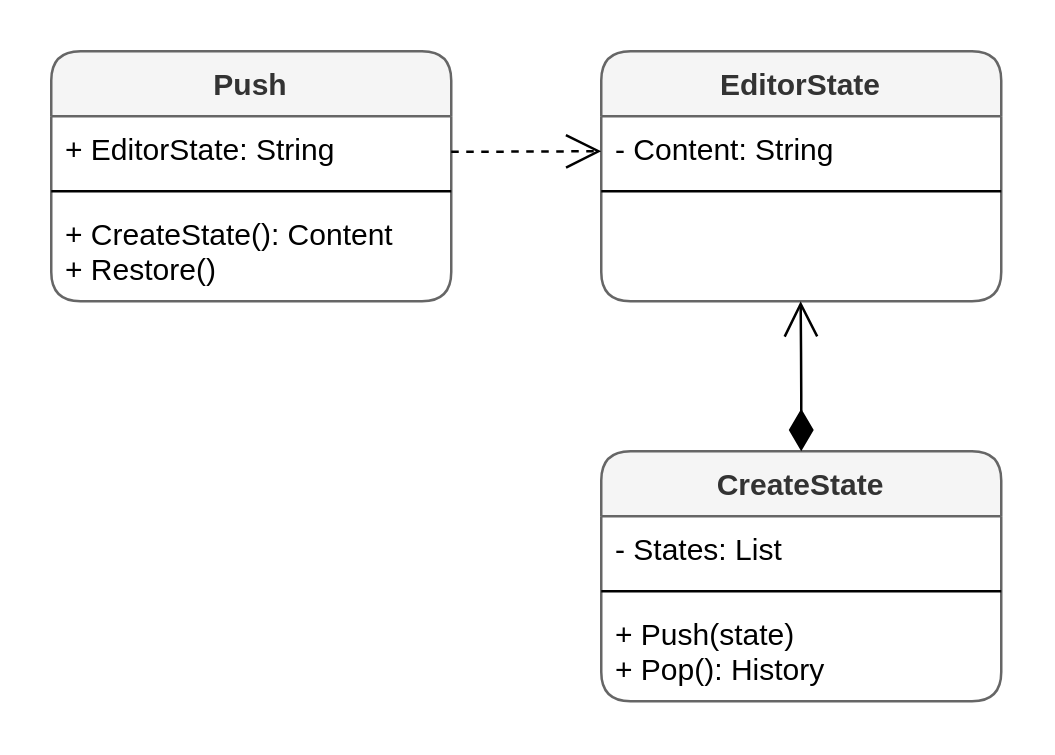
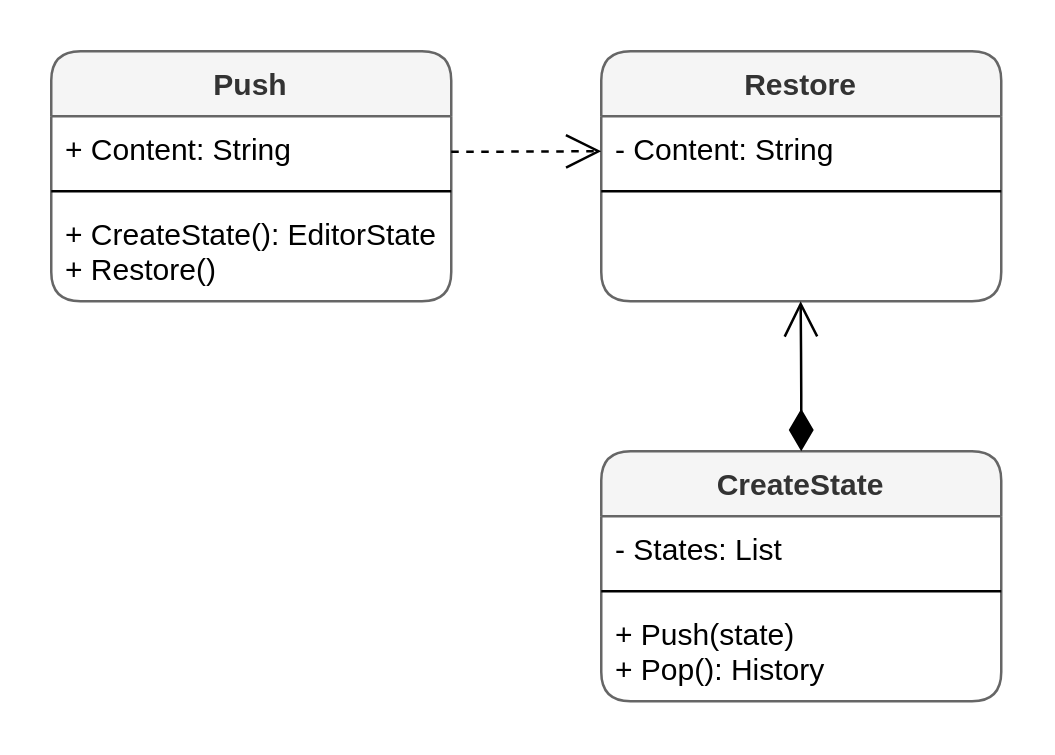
node "EditorState": label "EditorState" -> "Restore"
node "+ EditorState: String": label "+ EditorState: String" -> "+ Content: String"
node "+ CreateState(): Content + Restore()": label "+ CreateState(): Content + Restore()" -> "+ CreateState(): EditorState + Restore()"
